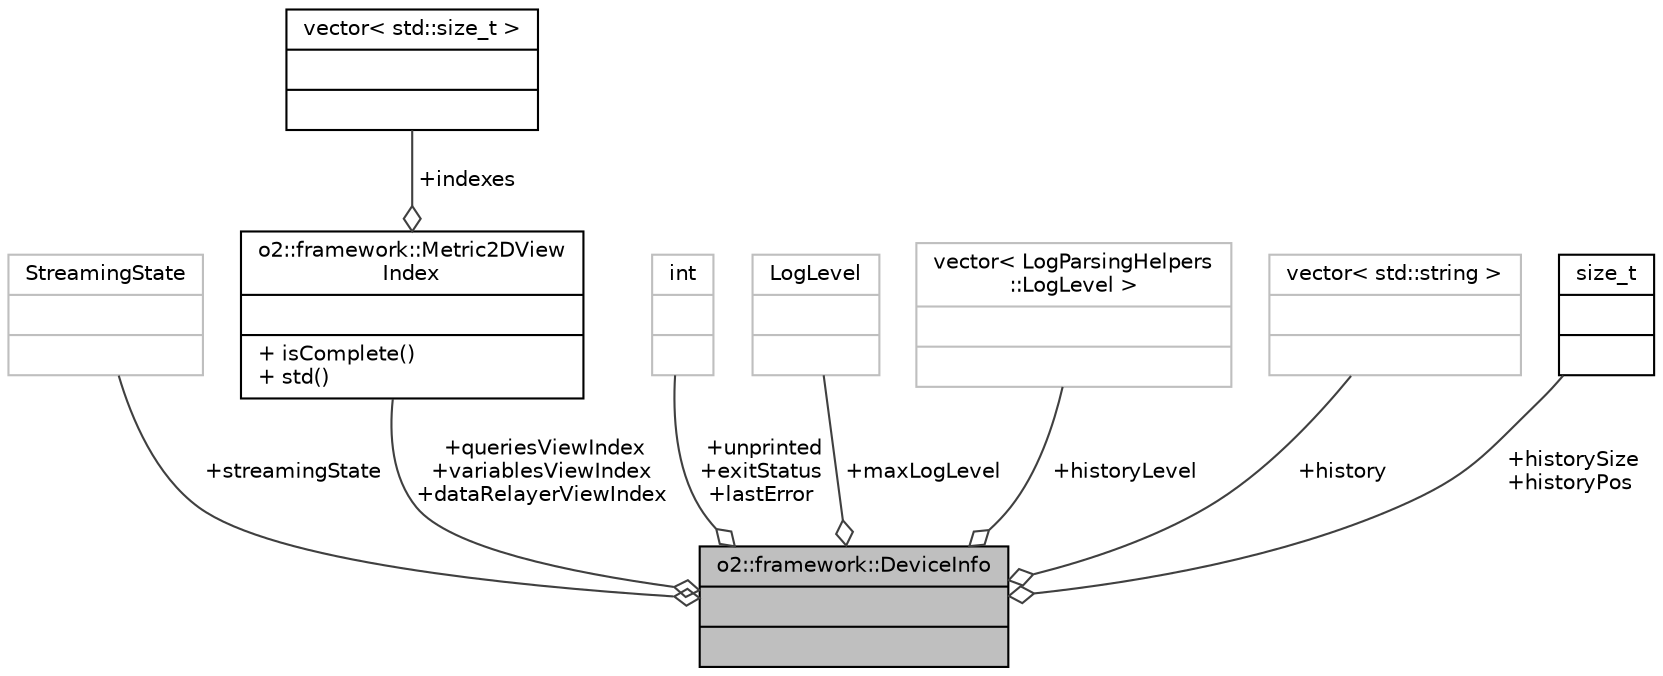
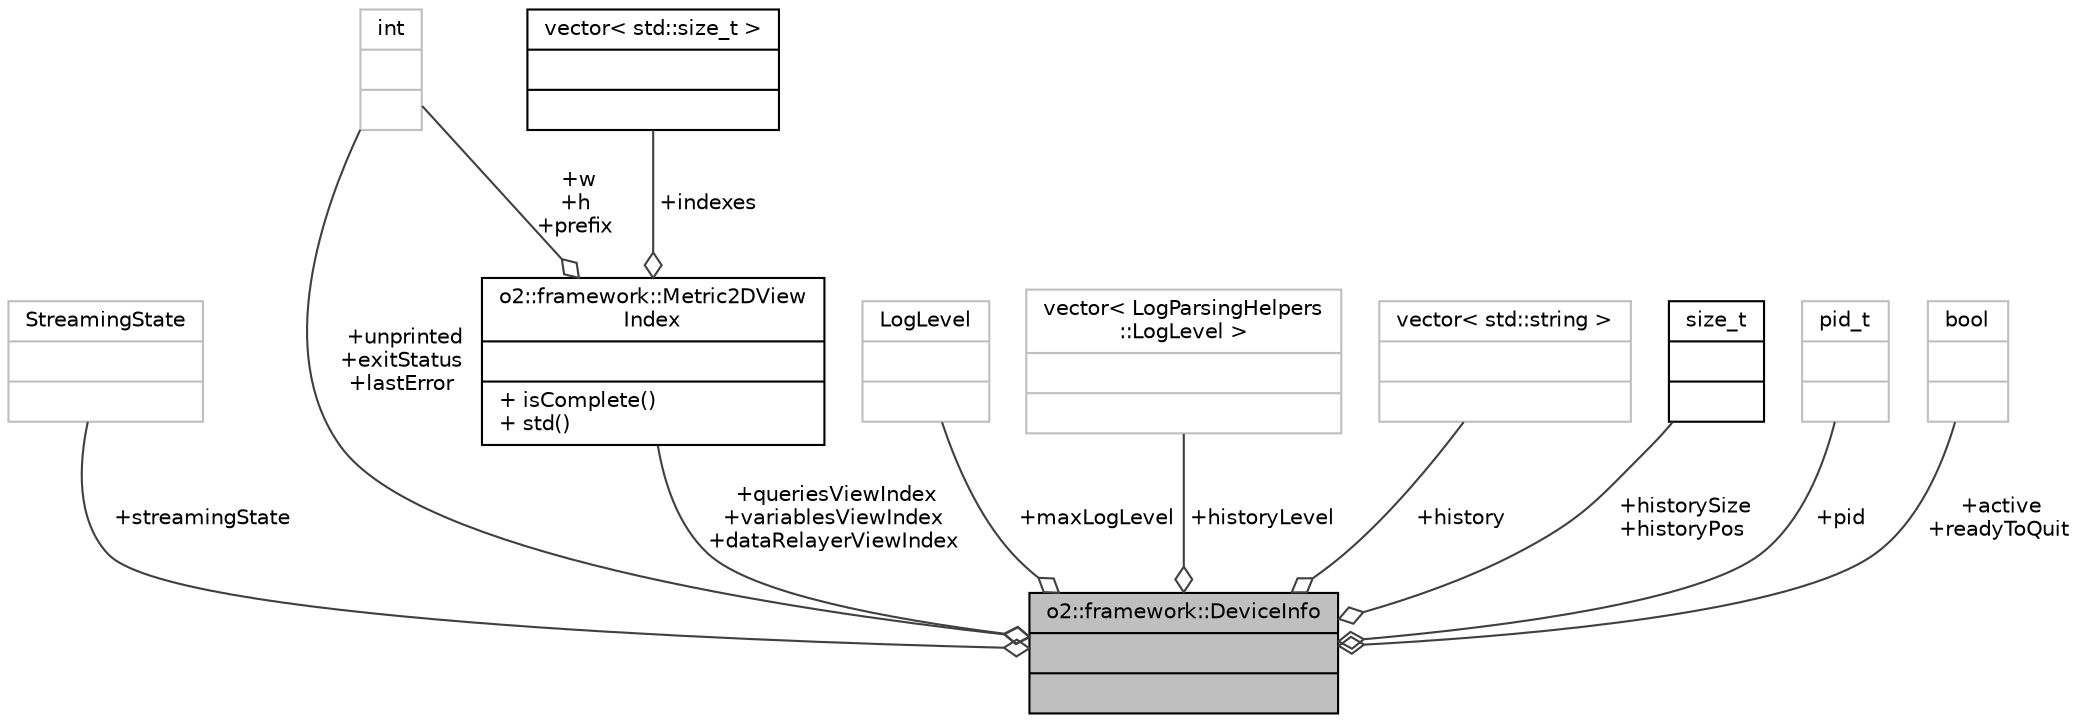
edge "int" -> "o2::framework::Metric2DView": added, label "+w +h +prefix"
node "pid_t": added
node "bool": added
